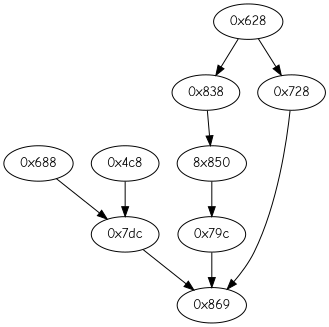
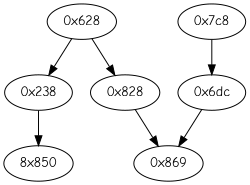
node "0x838": label "0x838" -> "0x238"
node "0x728": label "0x728" -> "0x828"
node "0x688": removed
node "0x4c8": label "0x4c8" -> "0x7c8"
node "0x7dc": label "0x7dc" -> "0x6dc"
node "0x79c": removed
